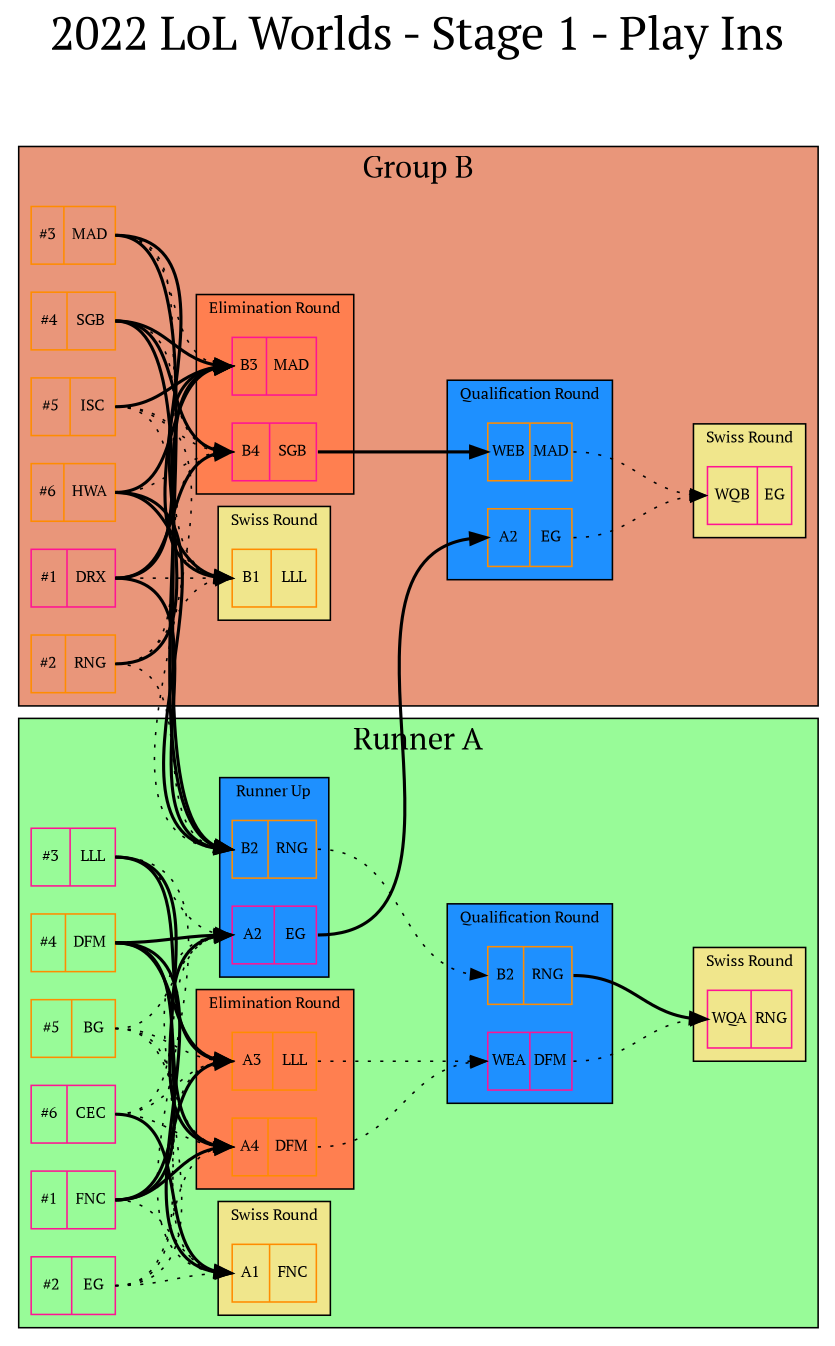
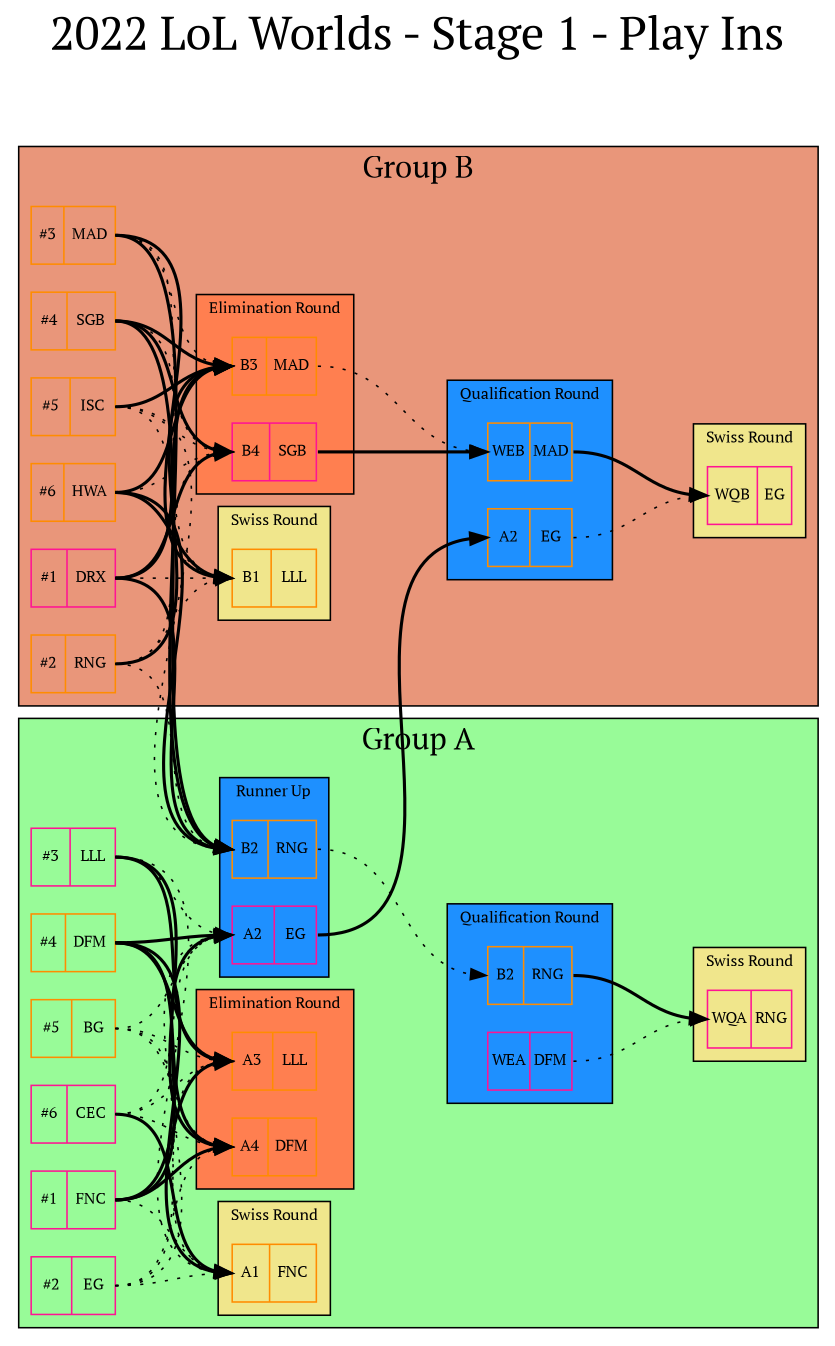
node "B3": color deeppink -> darkorange
edge "B3" -> "WEB": added
edge "WEB" -> "WQB": style dotted -> bold
cluster "Runner A": label "Runner A" -> "Group A"
edge "A3" -> "WEA": removed
edge "A4" -> "WEA": removed
